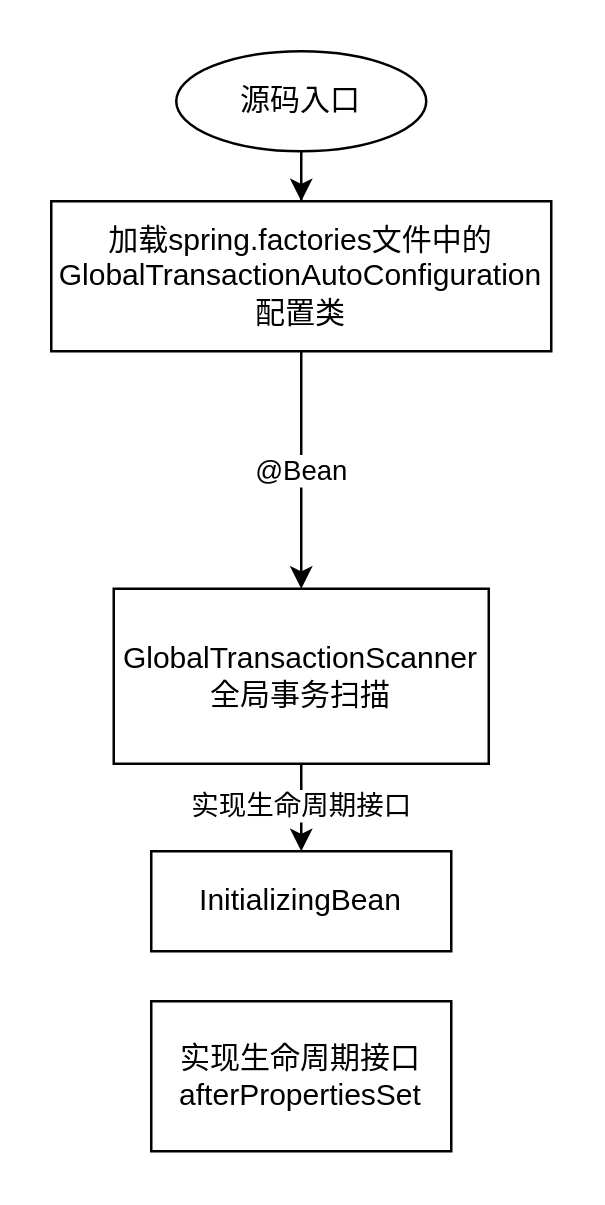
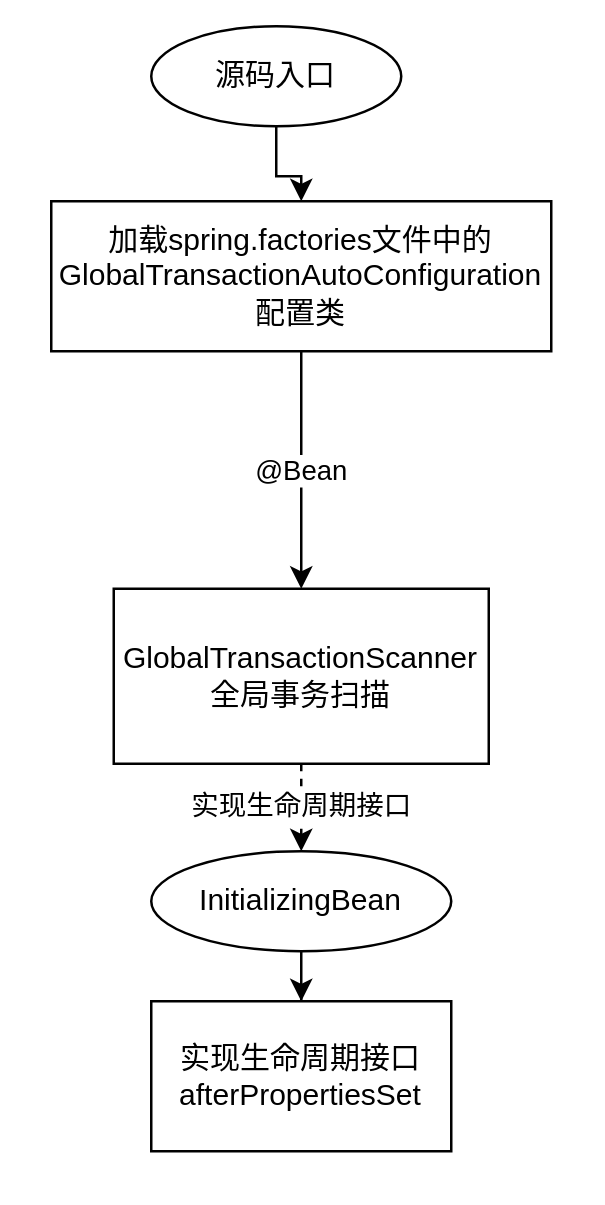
node "源码入口": moved (301, 101) -> (276, 76)
edge "GlobalTransactionScanner全局事务扫描" -> "InitializingBean": style solid -> dashed
node "InitializingBean": shape rectangle -> ellipse
edge "InitializingBean" -> "实现生命周期接口 afterPropertiesSet": added
